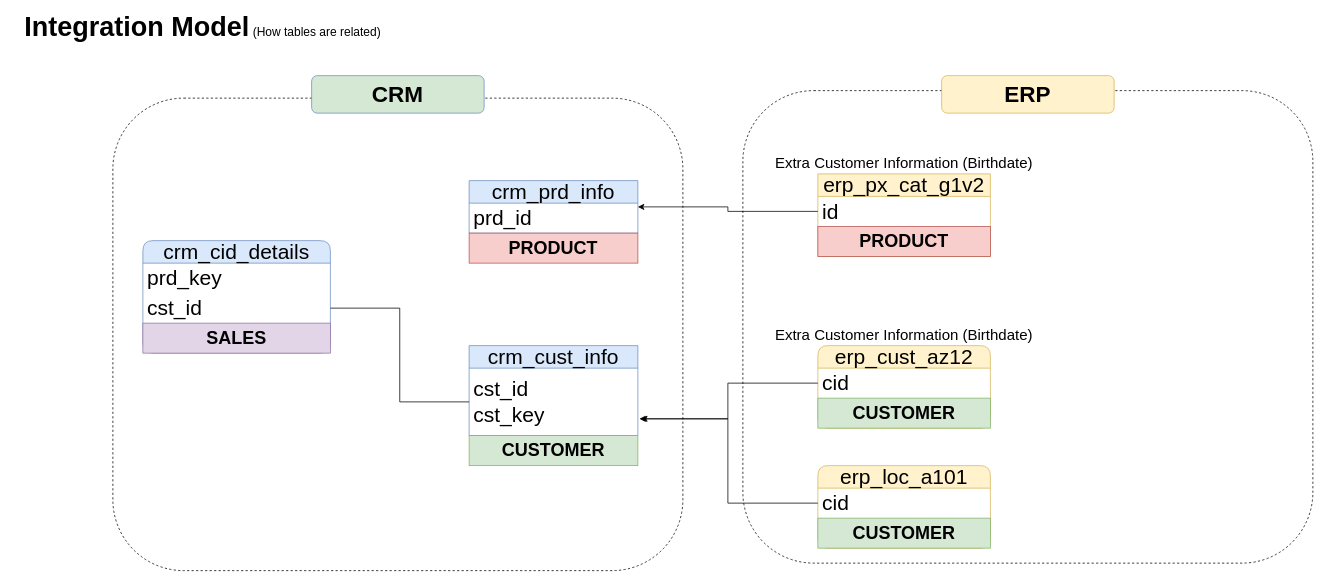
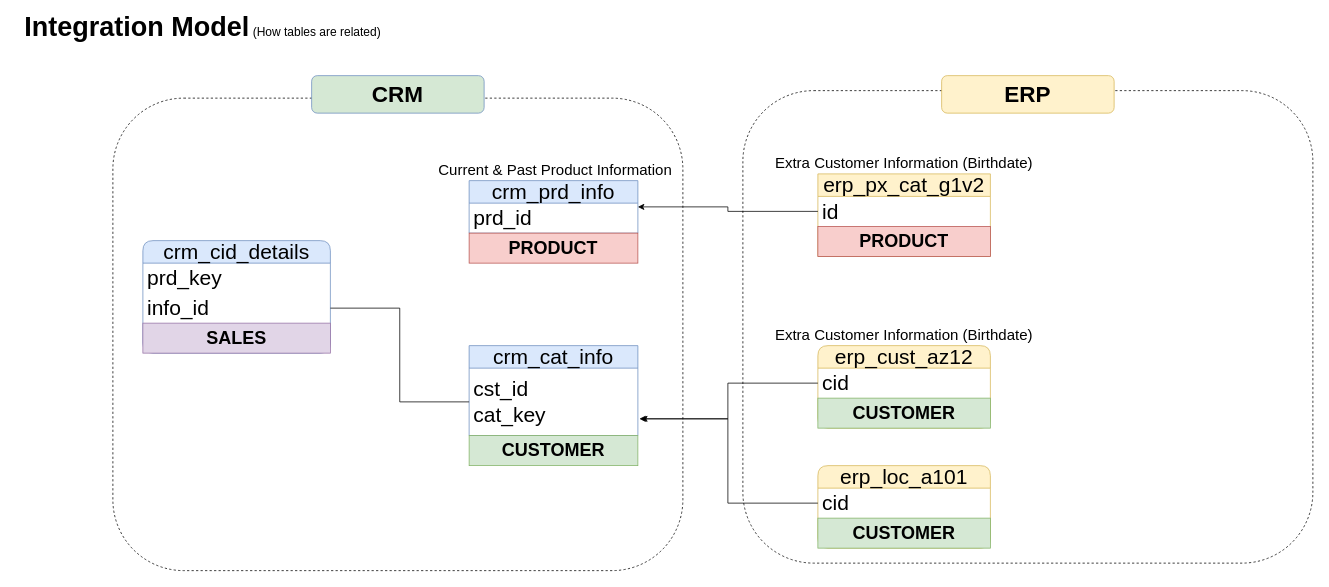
node "Current & Past Product Information": added
node "cst_id": label "cst_id" -> "info_id"
node "crm_cust_info": label "crm_cust_info" -> "crm_cat_info"
node "cst_id cst_key": label "cst_id cst_key" -> "cst_id cat_key"
